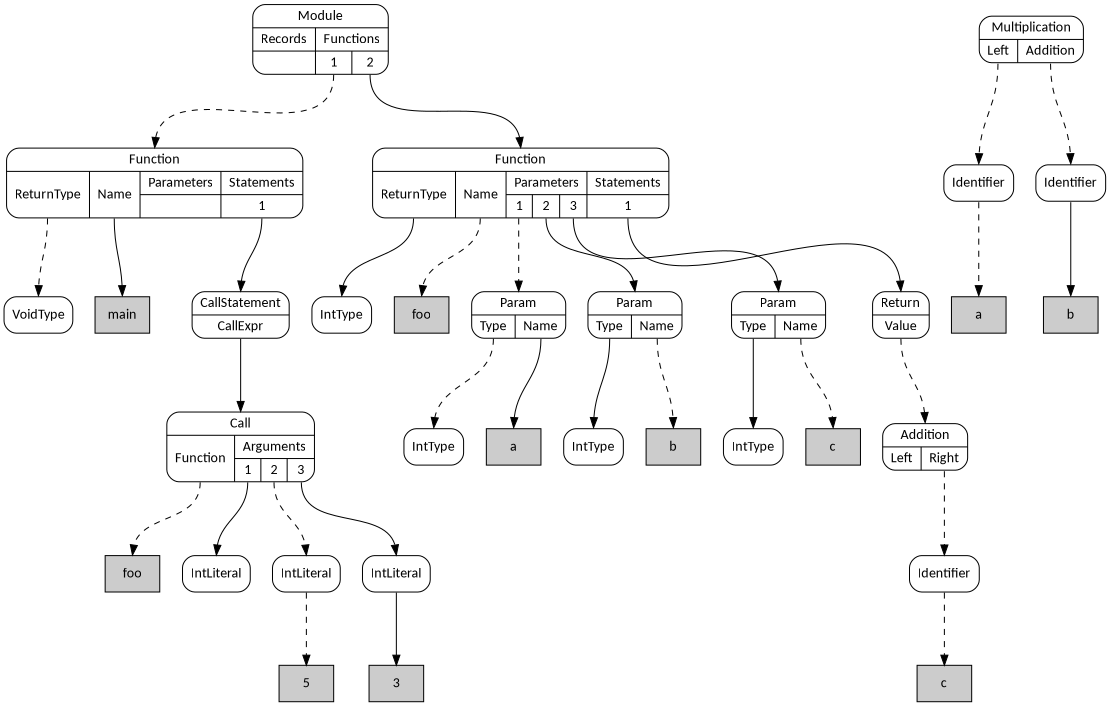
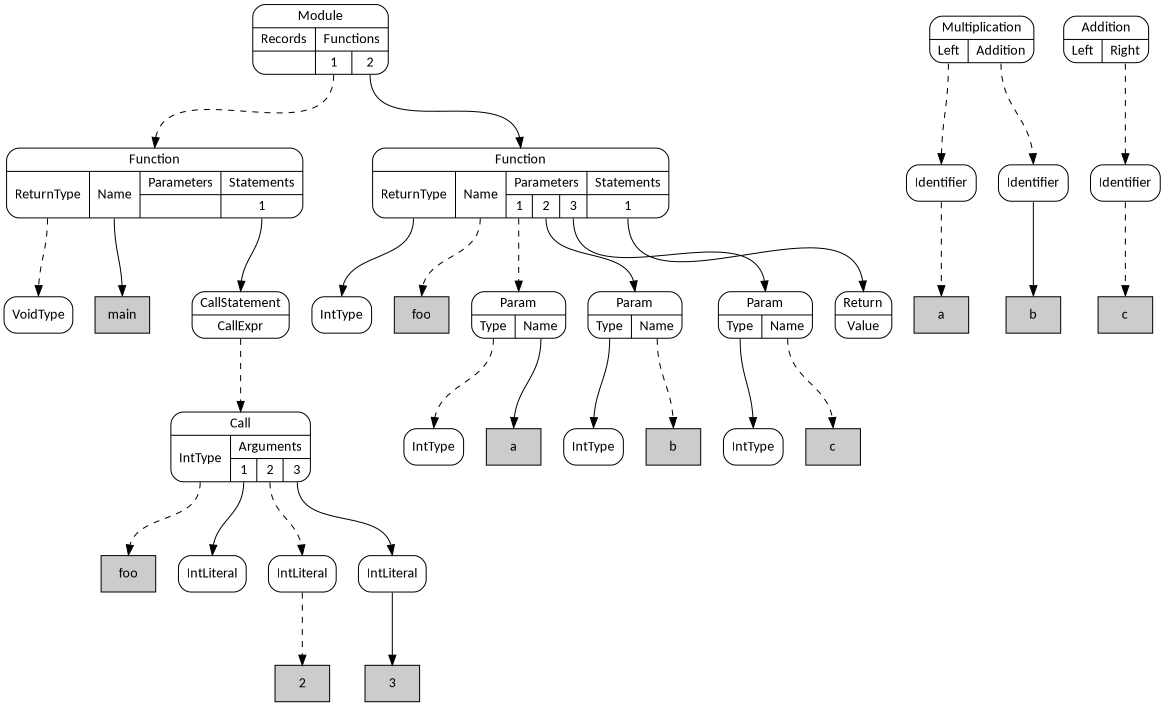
edge "CallStatement" -> "Call": style solid -> dashed
edge "Return" -> "Addition": removed
node "Call": text "Function" -> "IntType"
node "5": label "5" -> "2"
